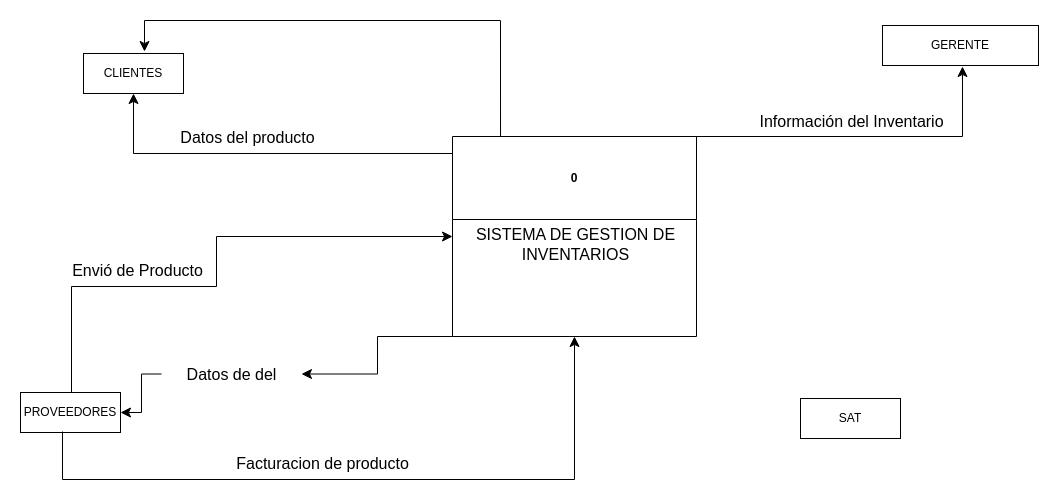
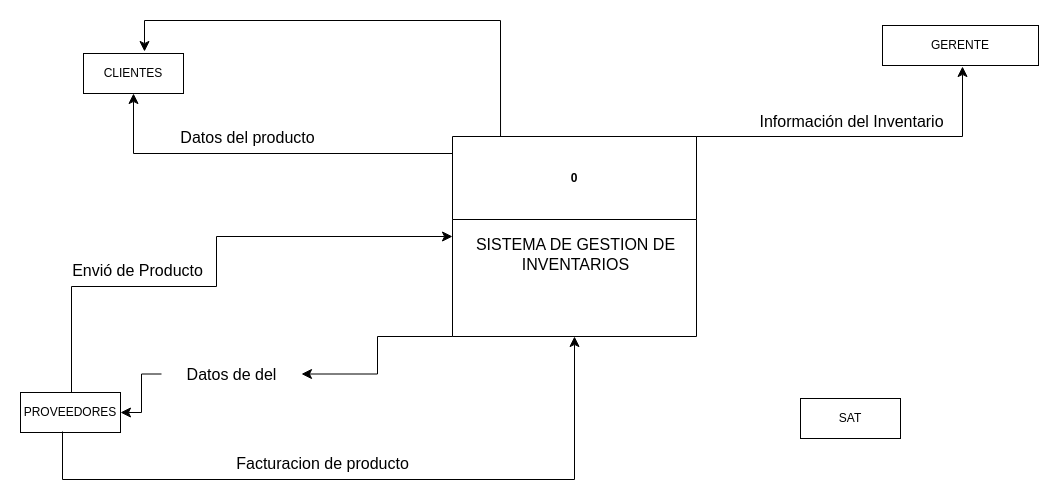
node "SISTEMA DE GESTION DE INVENTARIOS": moved (575, 245) -> (575, 255)
